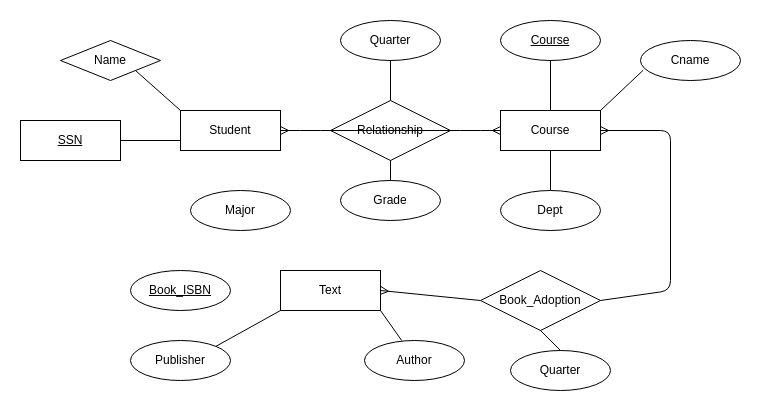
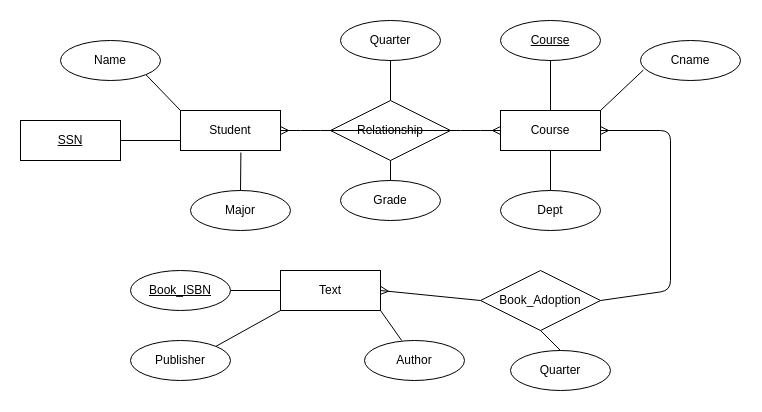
node "Name": shape diamond -> ellipse
edge "Student" -- "Major": added
edge "Book_ISBN" -- "Text": added
